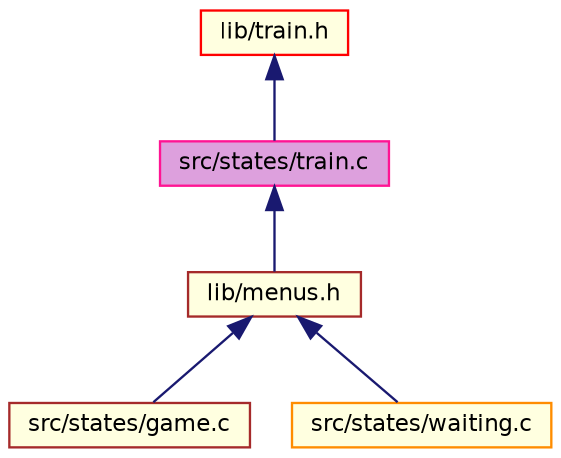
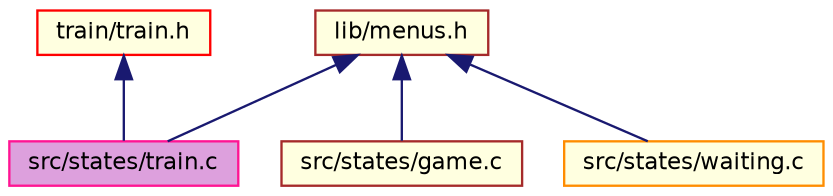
node "lib/train.h": label "lib/train.h" -> "train/train.h"
edge "lib/menus.h" -> "src/states/train.c": reversed
